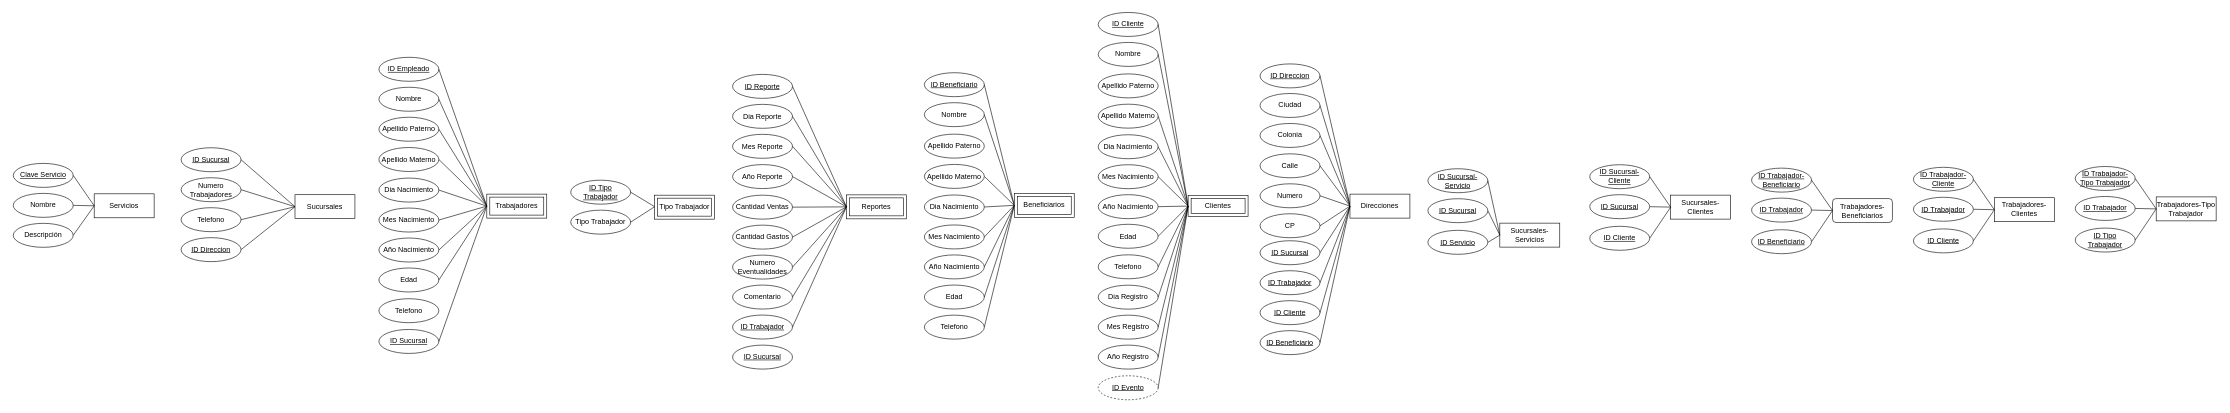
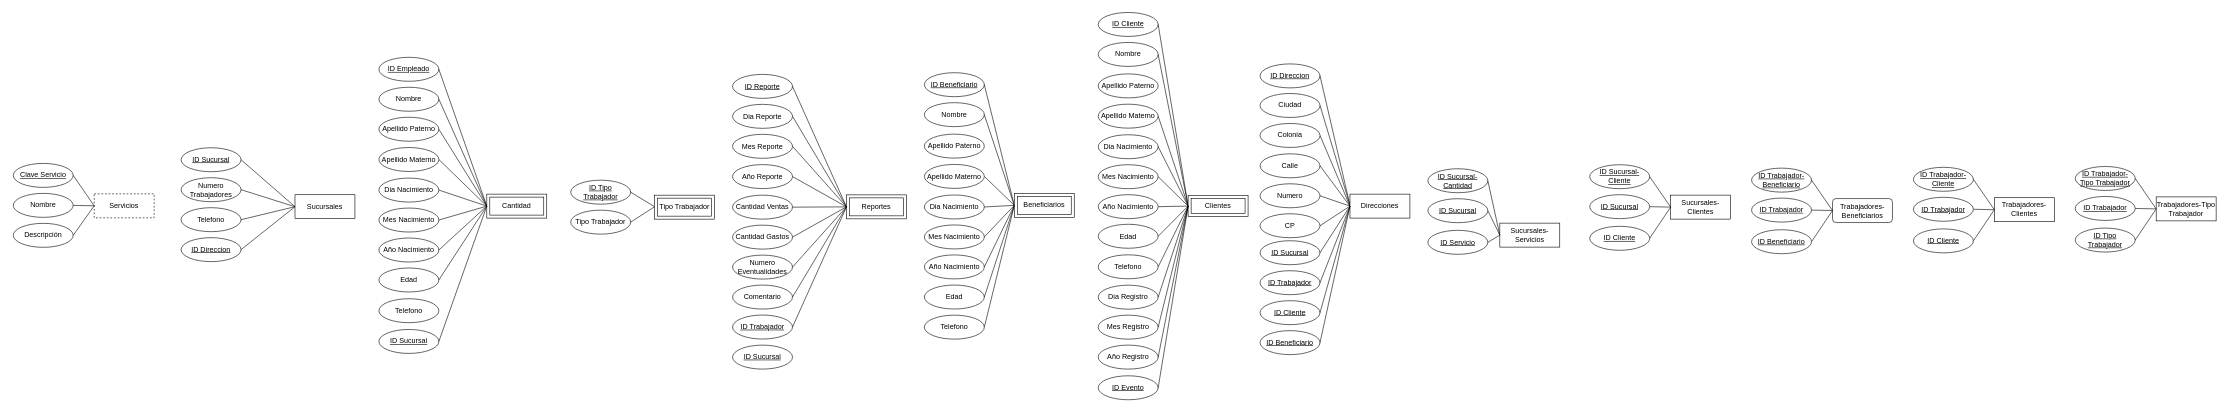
node "ID Sucursal-Servicio": label "ID Sucursal-Servicio" -> "ID Sucursal-Cantidad"
node "Servicios": style solid -> dashed
node "Trabajadores": label "Trabajadores" -> "Cantidad"
node "ID Evento": style dashed -> solid
